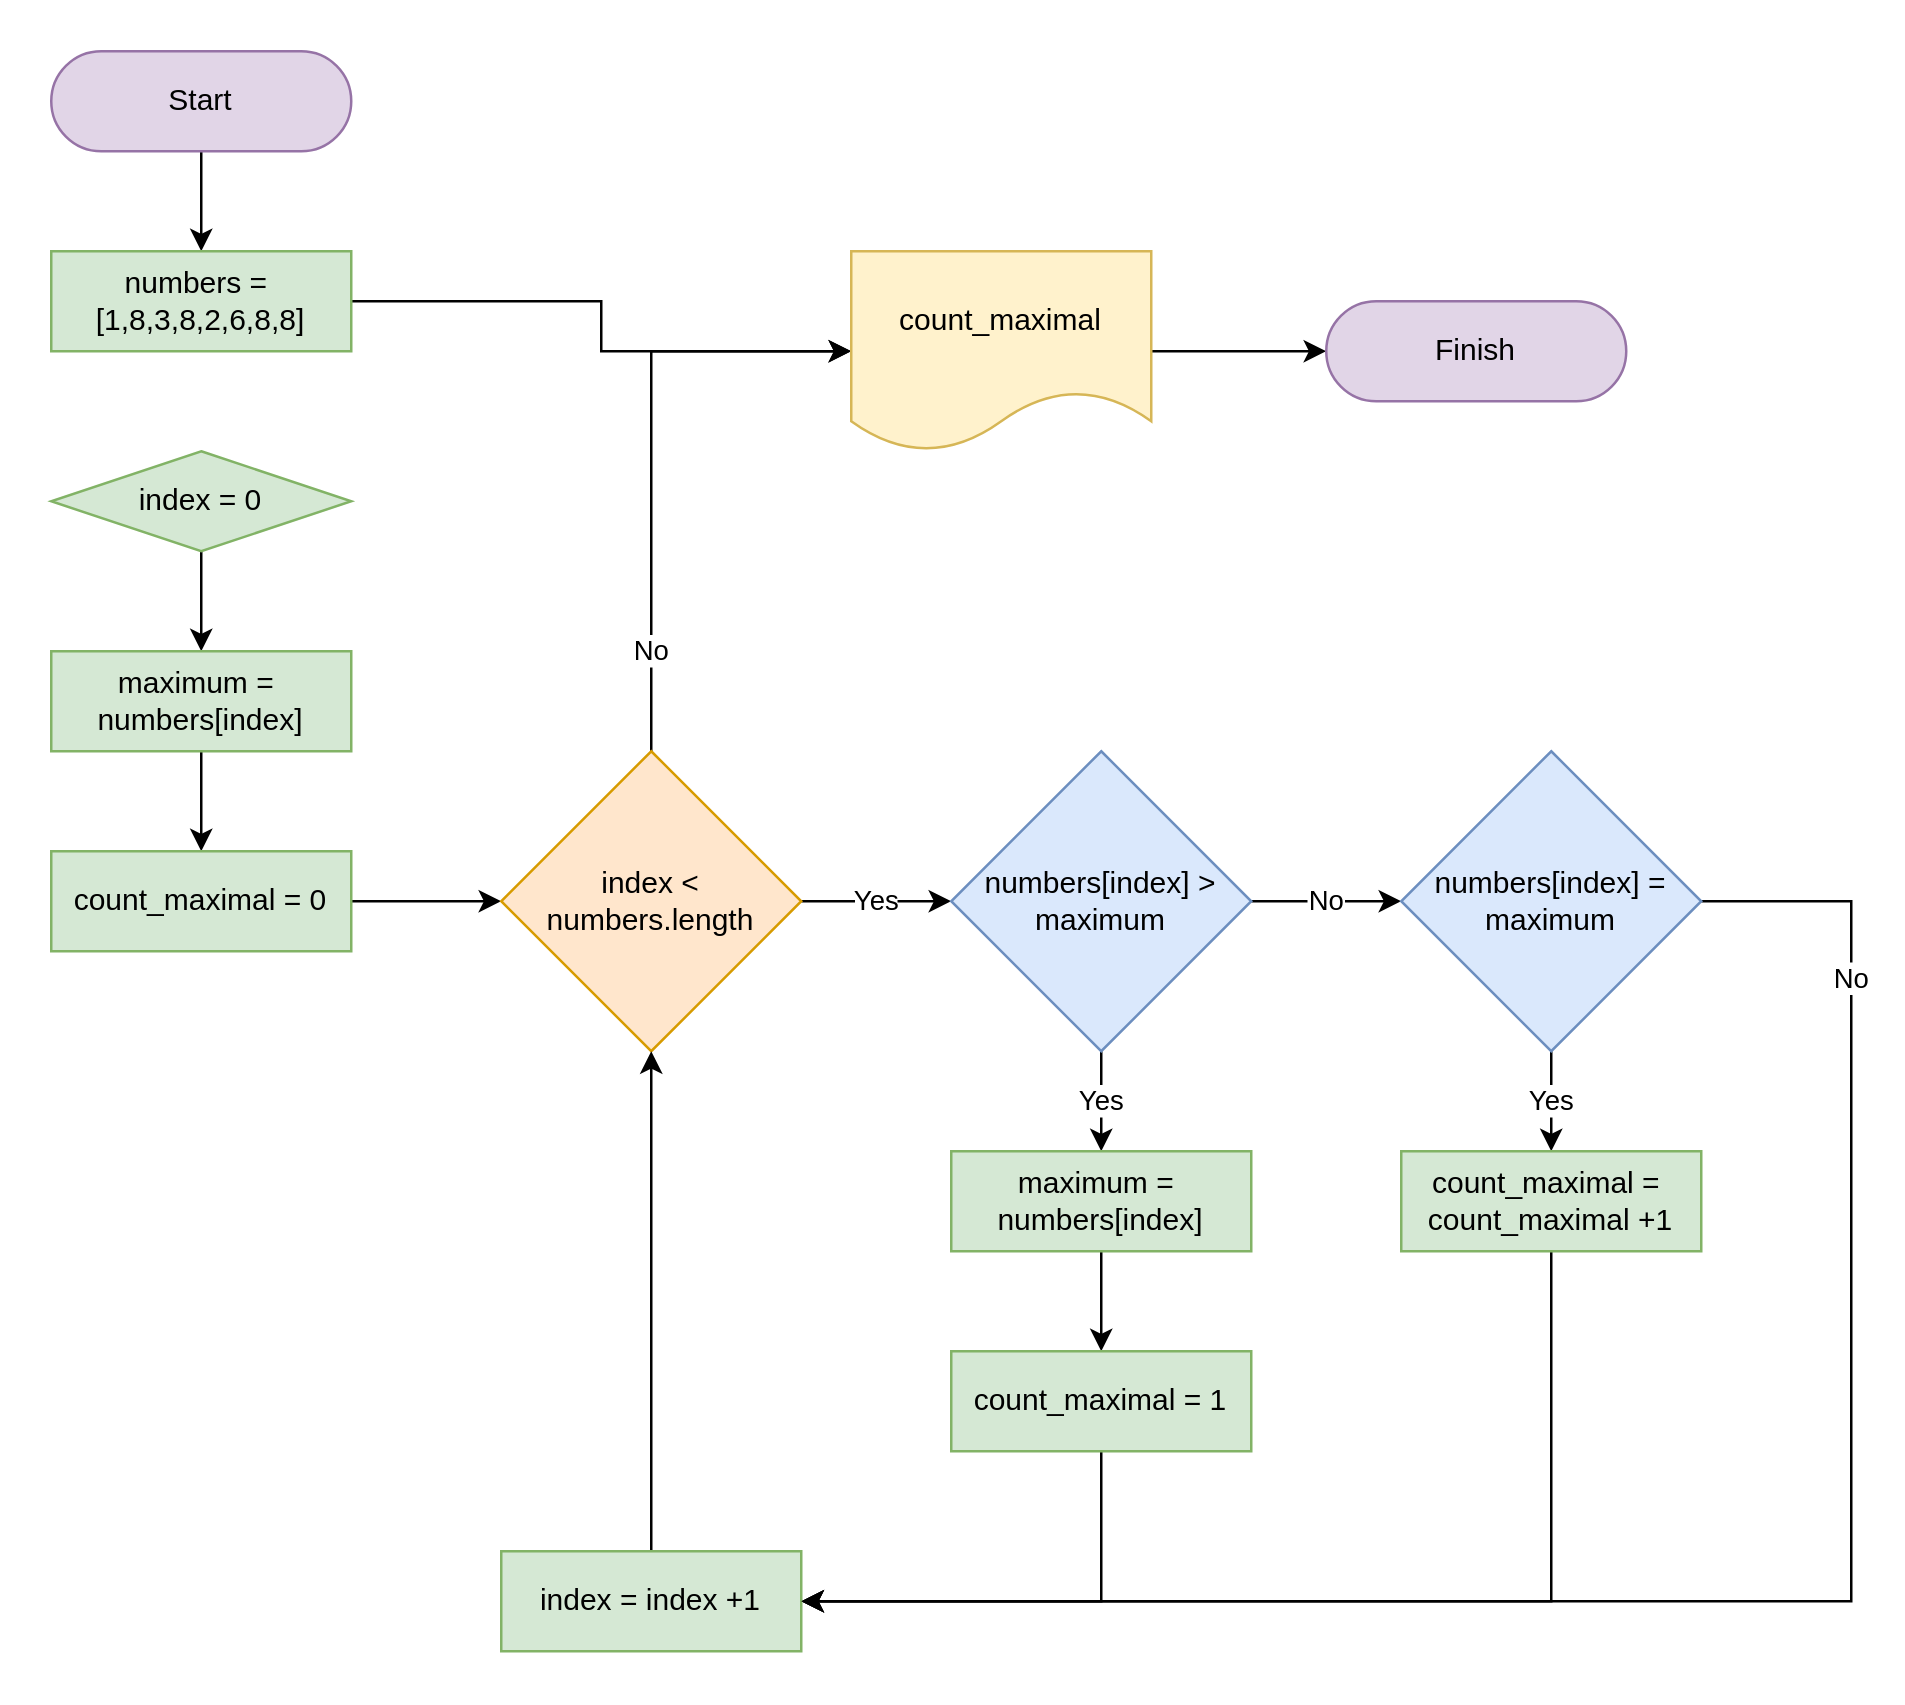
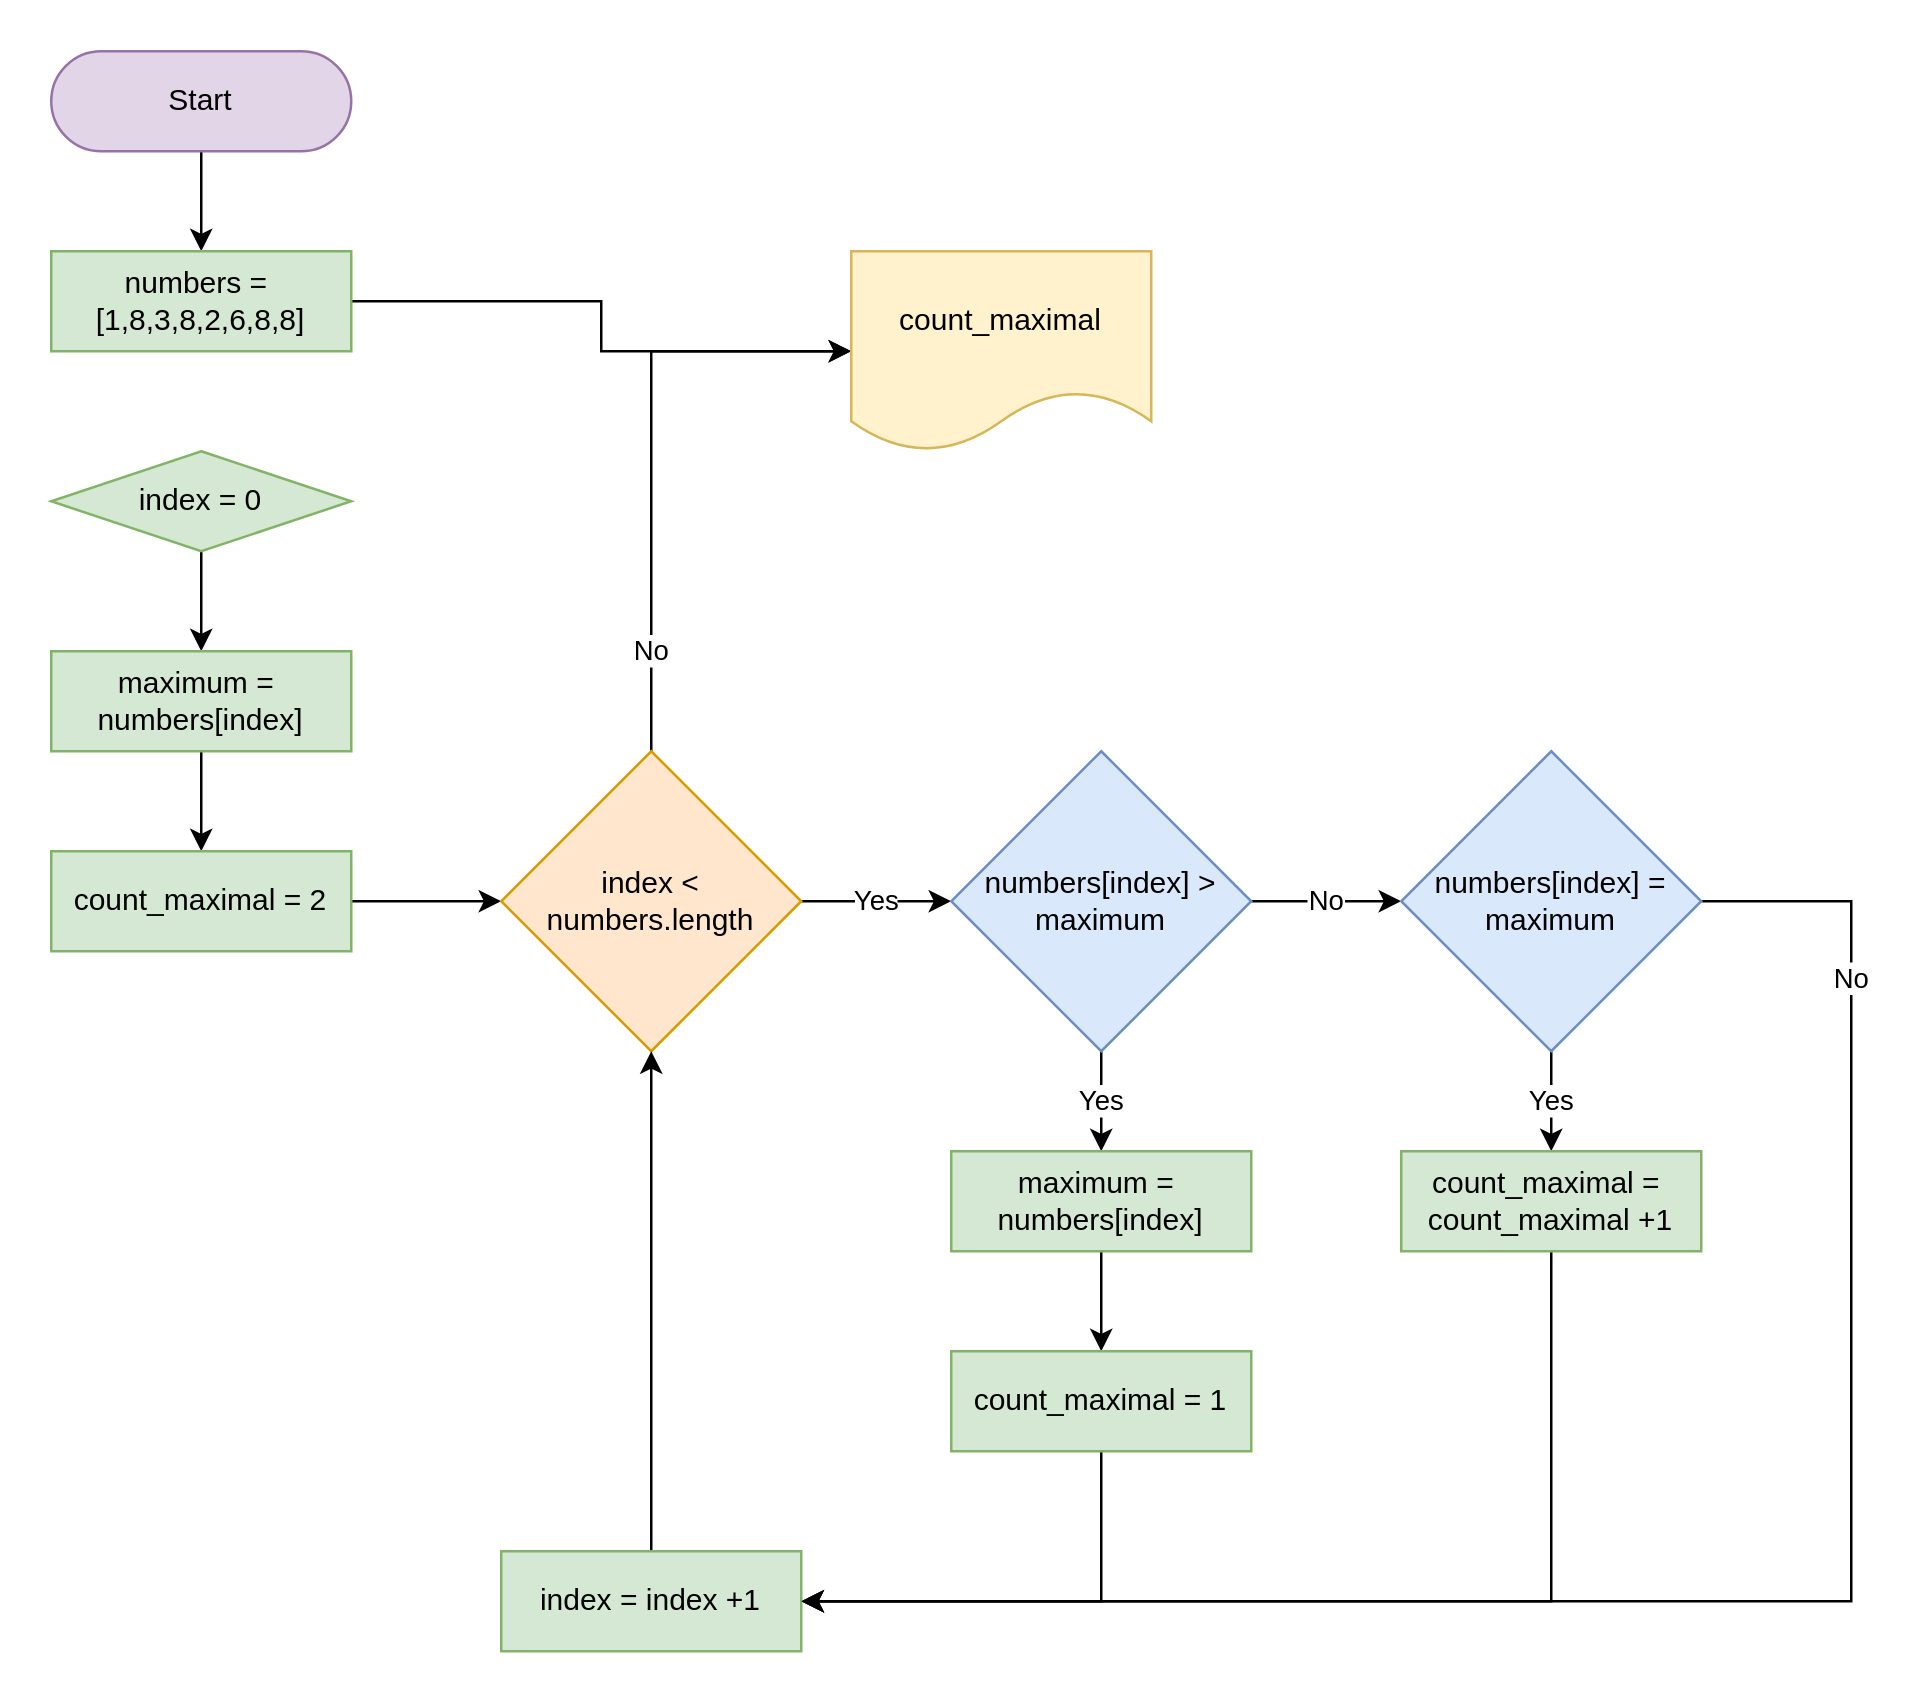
edge "count_maximal" -> "Finish": removed
node "Finish": removed
node "count_maximal = 0": label "count_maximal = 0" -> "count_maximal = 2"
